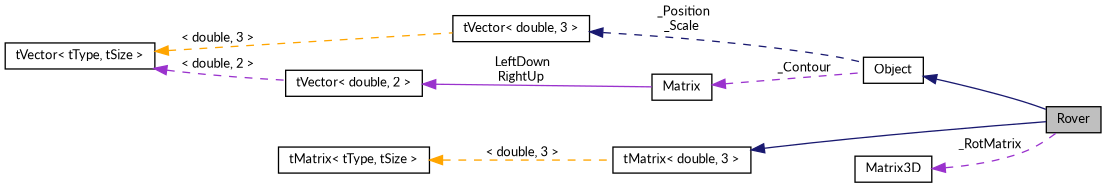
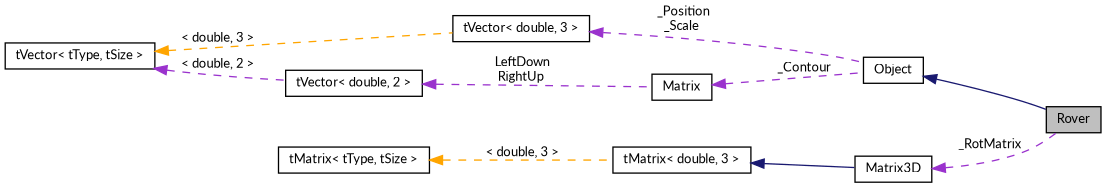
edge "Object" -> "tVector< double, 3 >": color midnightblue -> darkorchid3
edge "Matrix" -> "tVector< double, 2 >": style solid -> dashed
edge "Rover" -> "tMatrix< double, 3 >": now "Matrix3D" -> "tMatrix< double, 3 >"
